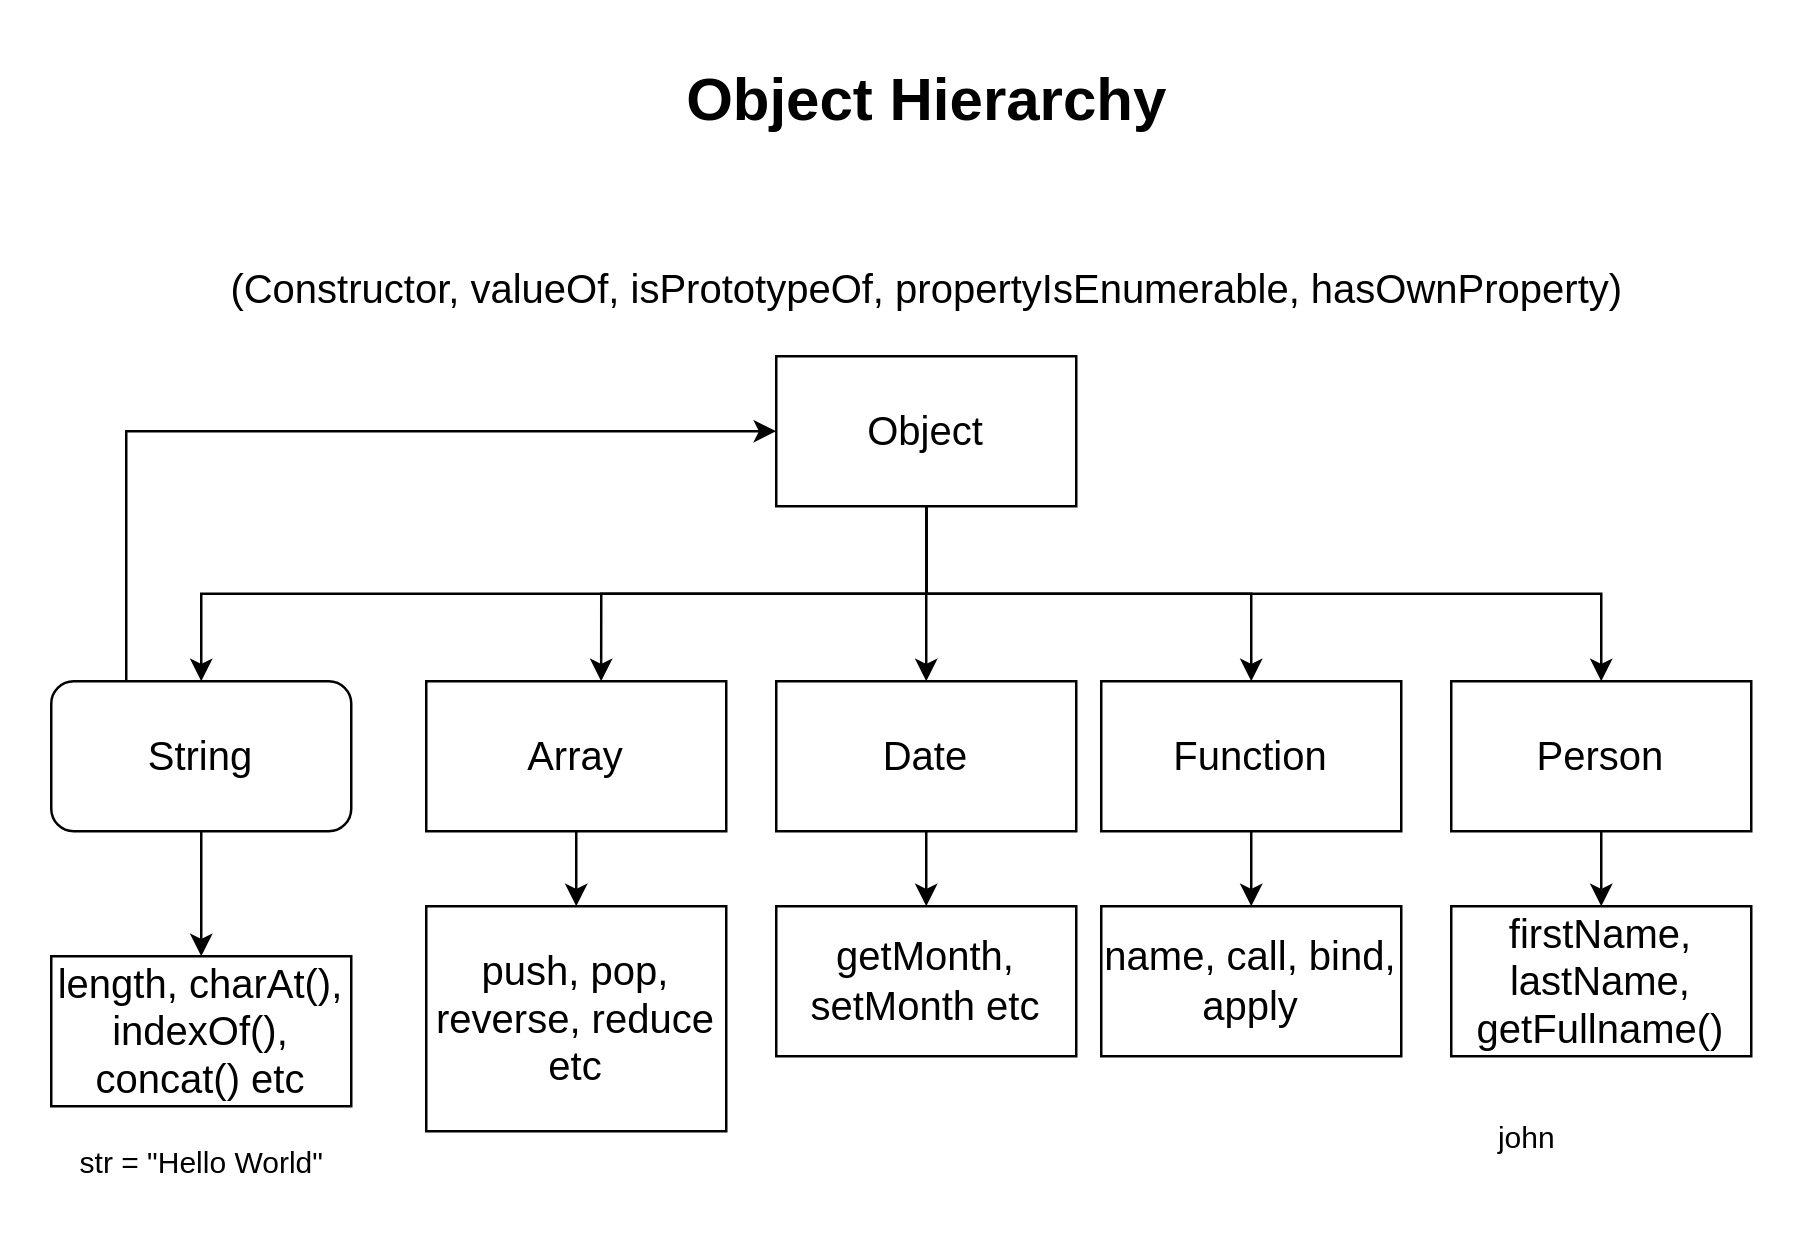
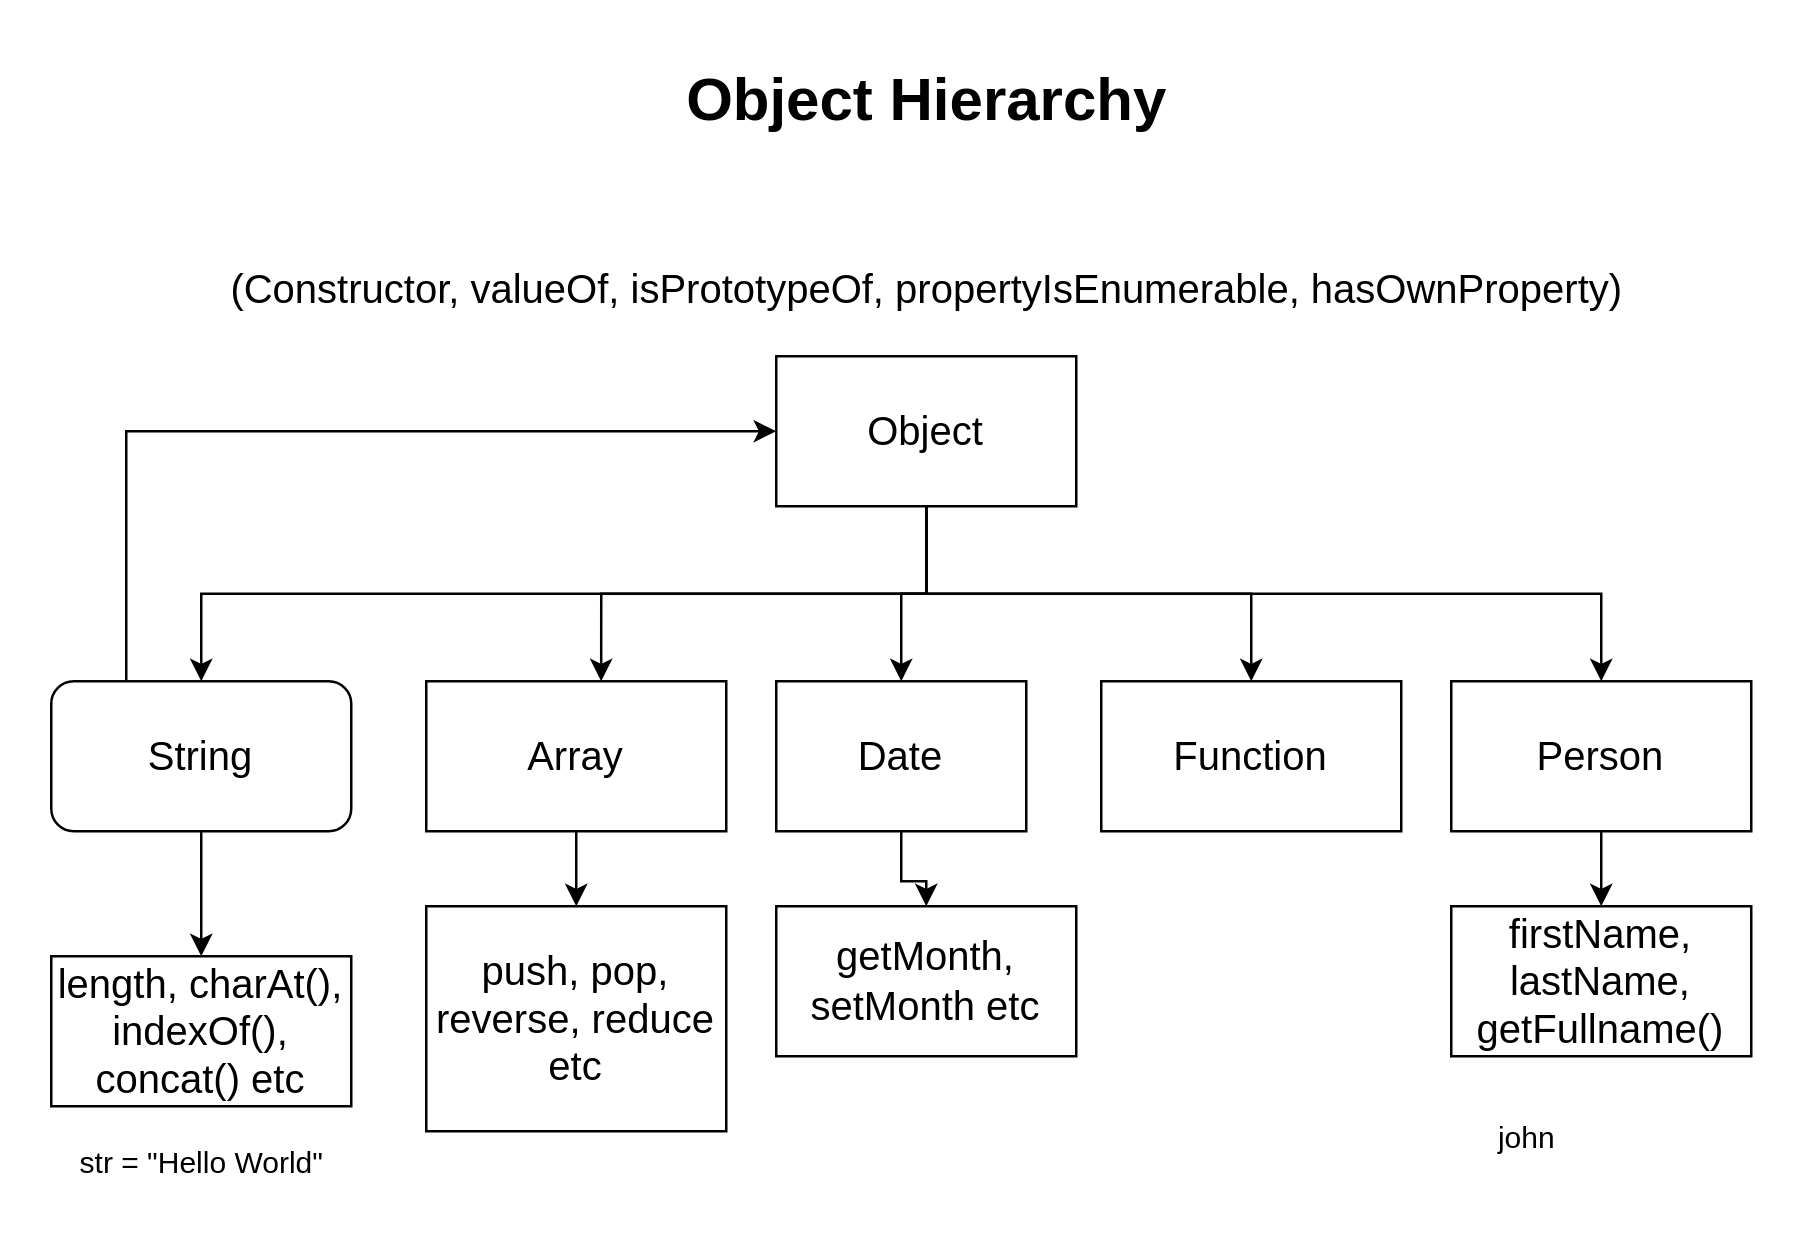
node "Date": size 300x150 -> 250x150
edge "Function" -> "name, call, bind, apply": removed
node "name, call, bind, apply": removed
